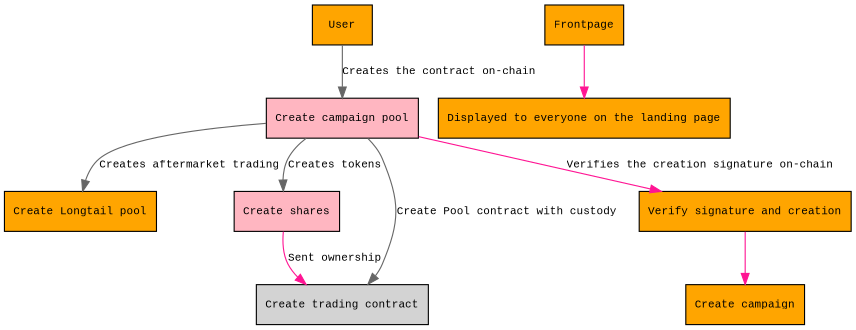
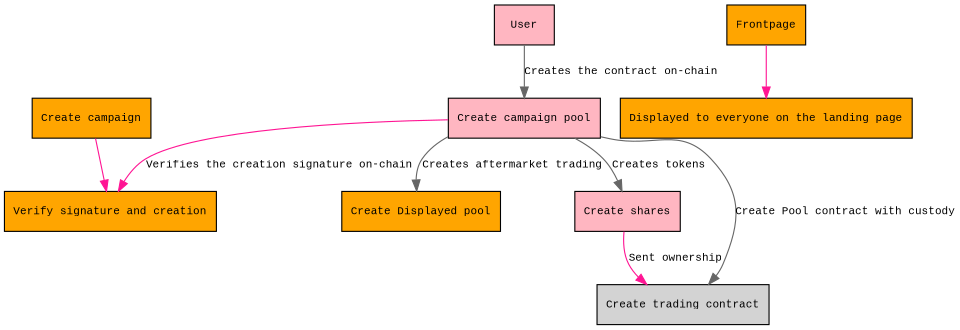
node "User": fillcolor orange -> lightpink
node "Create Longtail pool": label "Create Longtail pool" -> "Create Displayed pool"
edge "Verify signature and creation" -> "Create campaign": reversed
